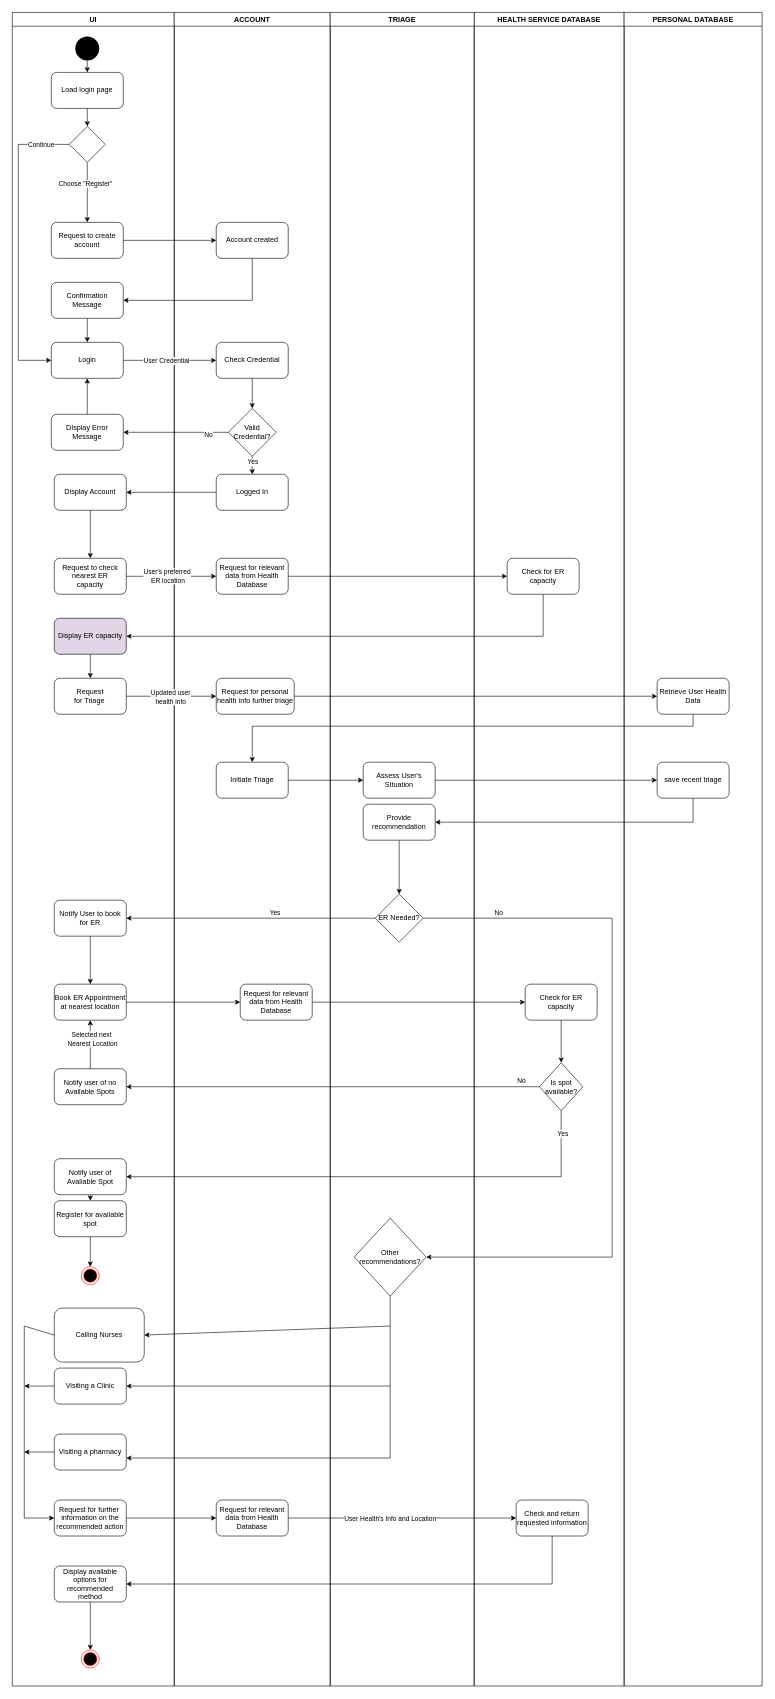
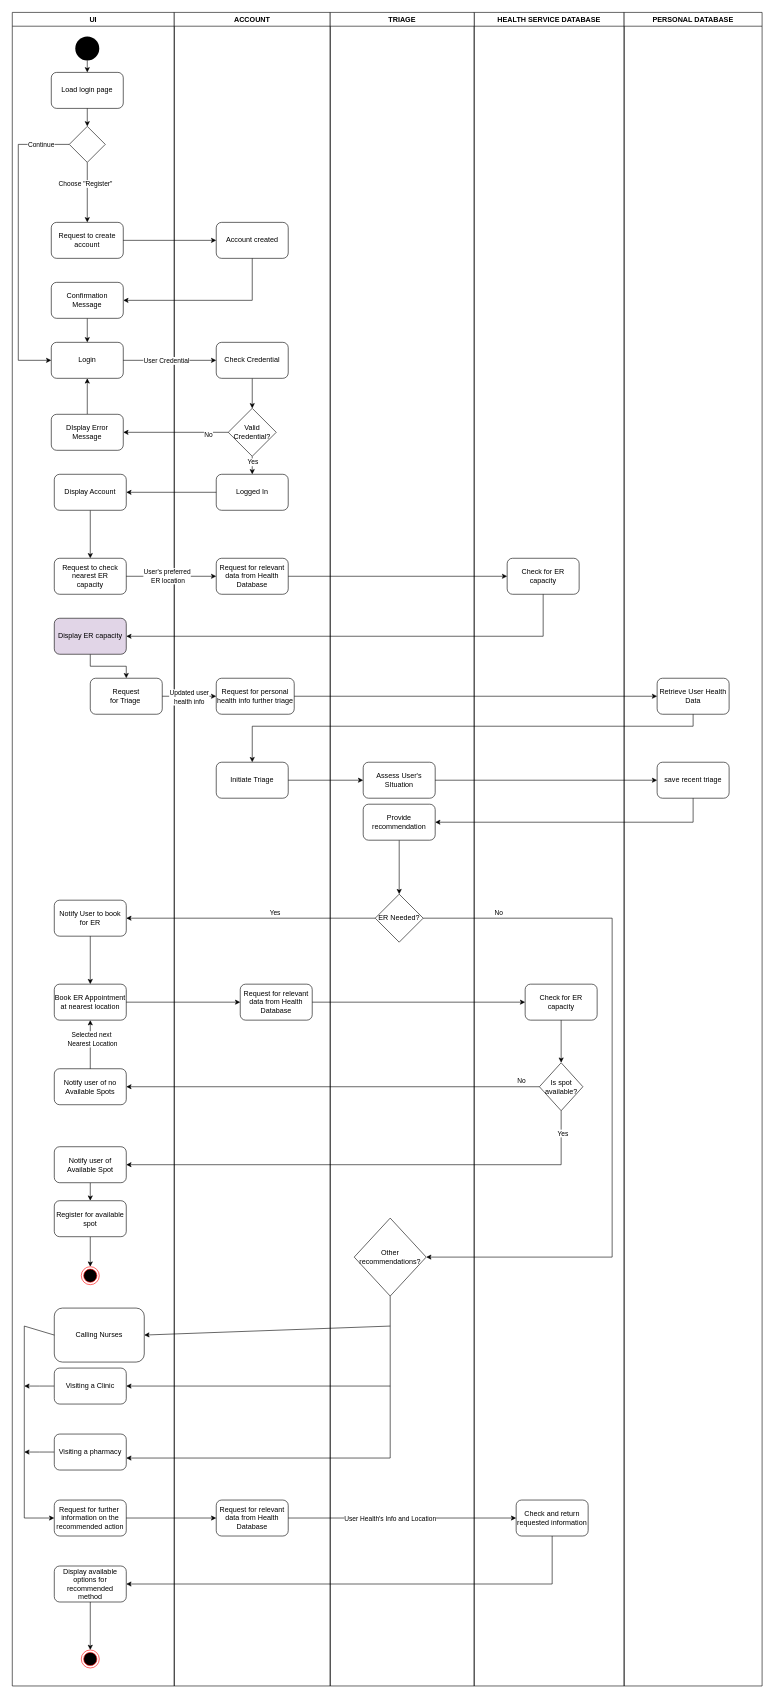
node "Request for Triage": moved (90, 696) -> (126, 696)
node "Notify user of Available Spot": moved (90, 1177) -> (90, 1165)
